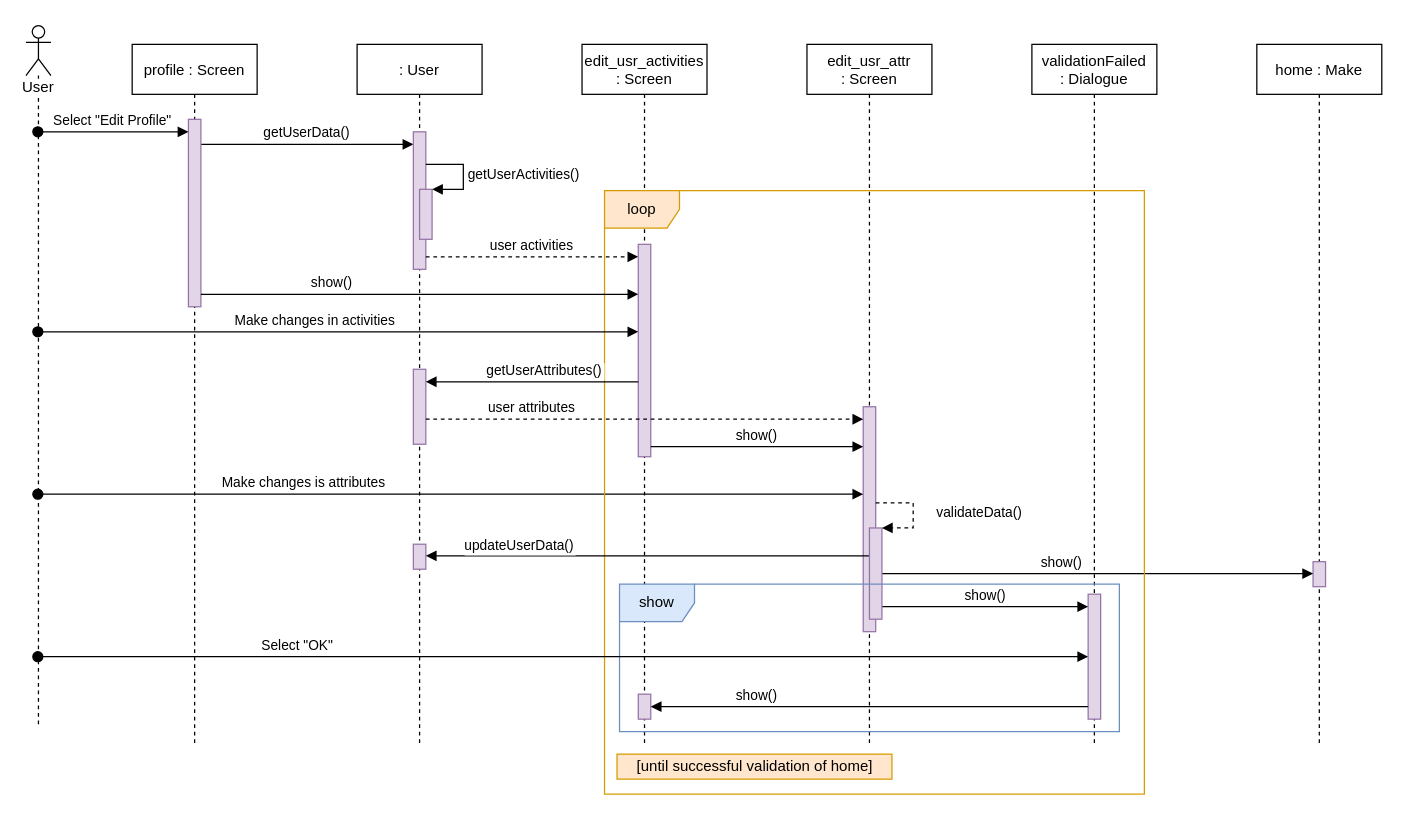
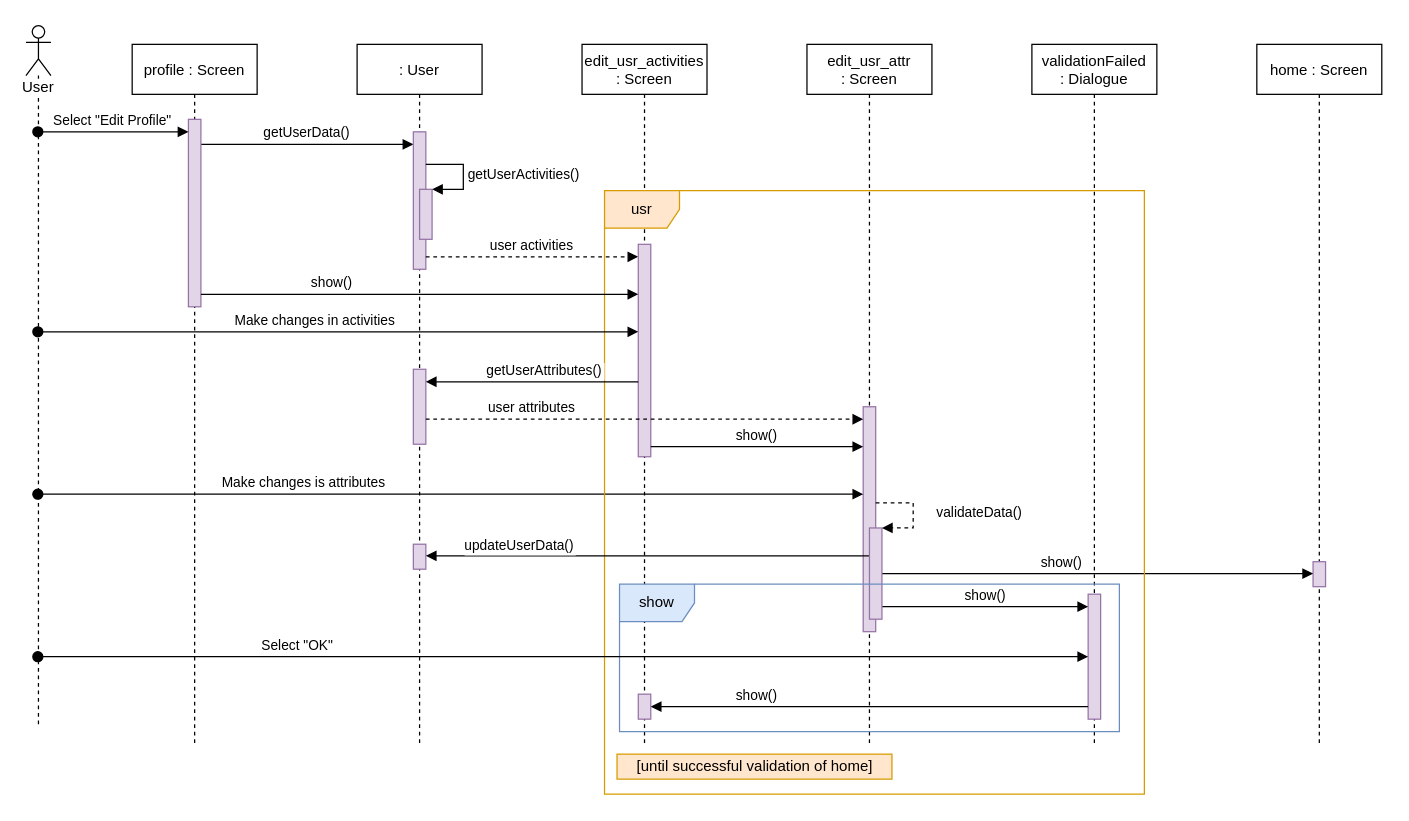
node "home : Make": label "home : Make" -> "home : Screen"
node "loop": label "loop" -> "usr"
